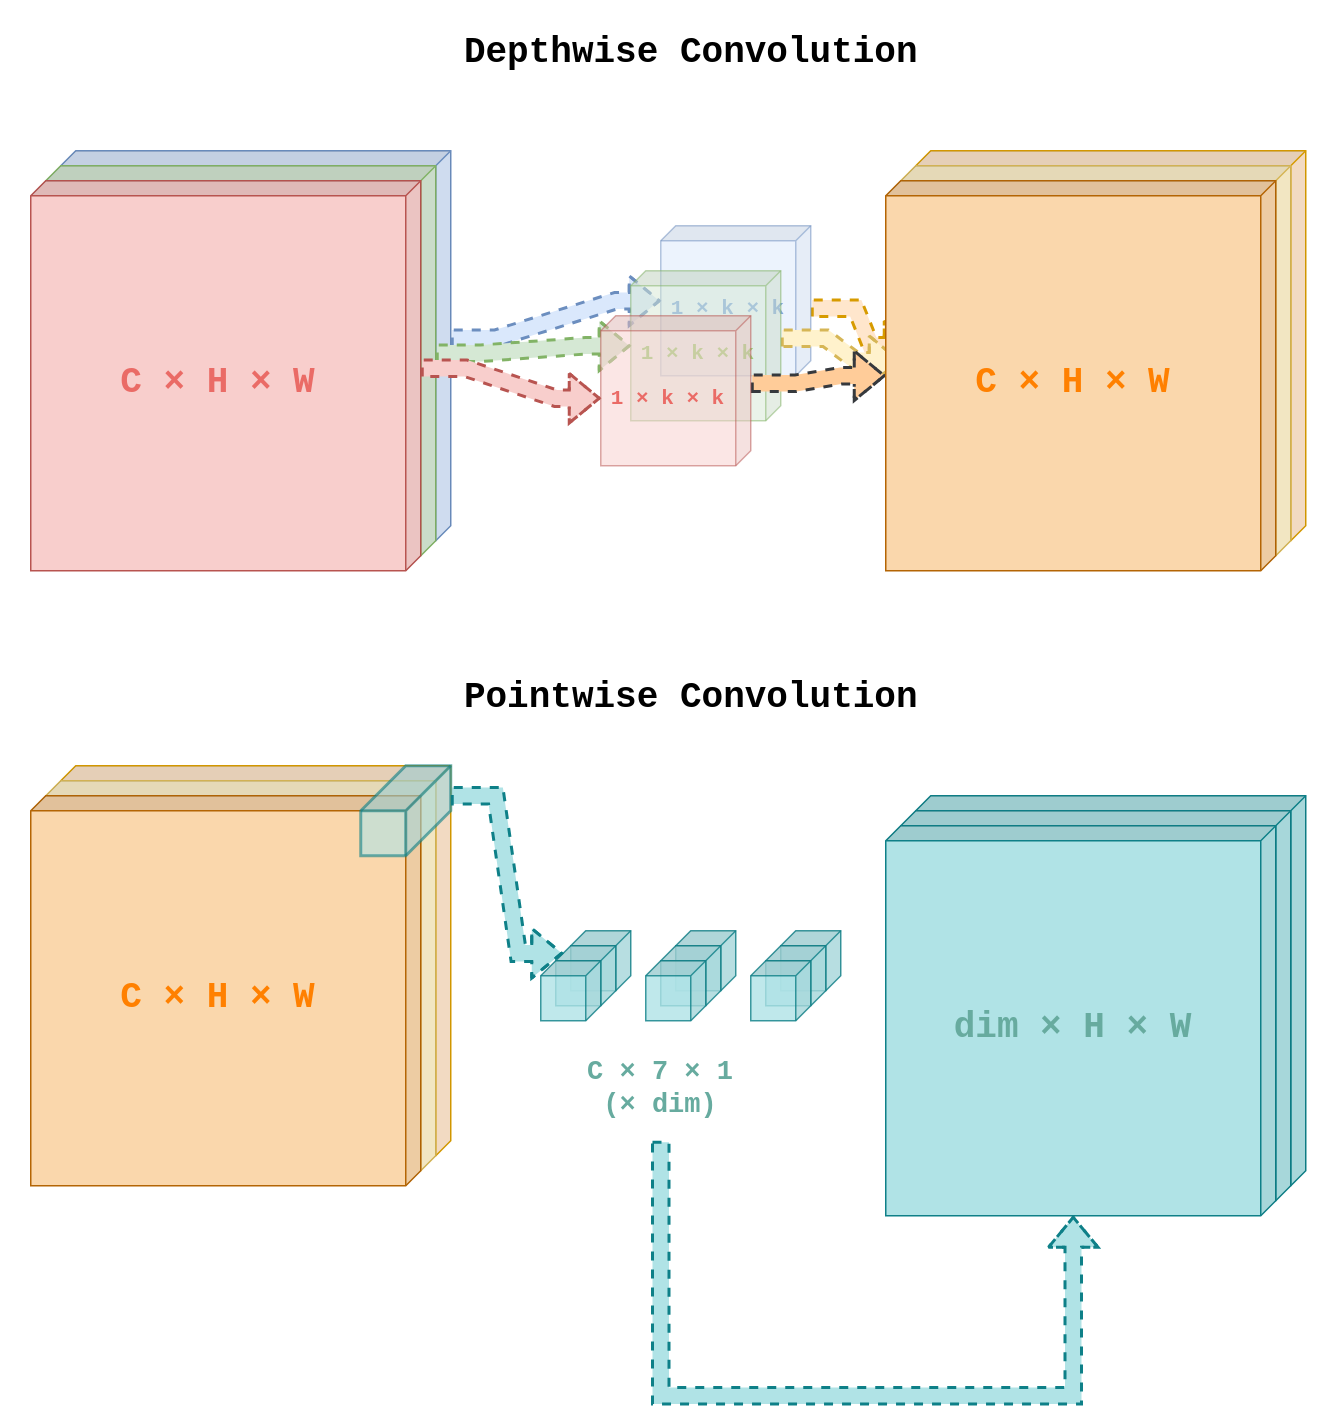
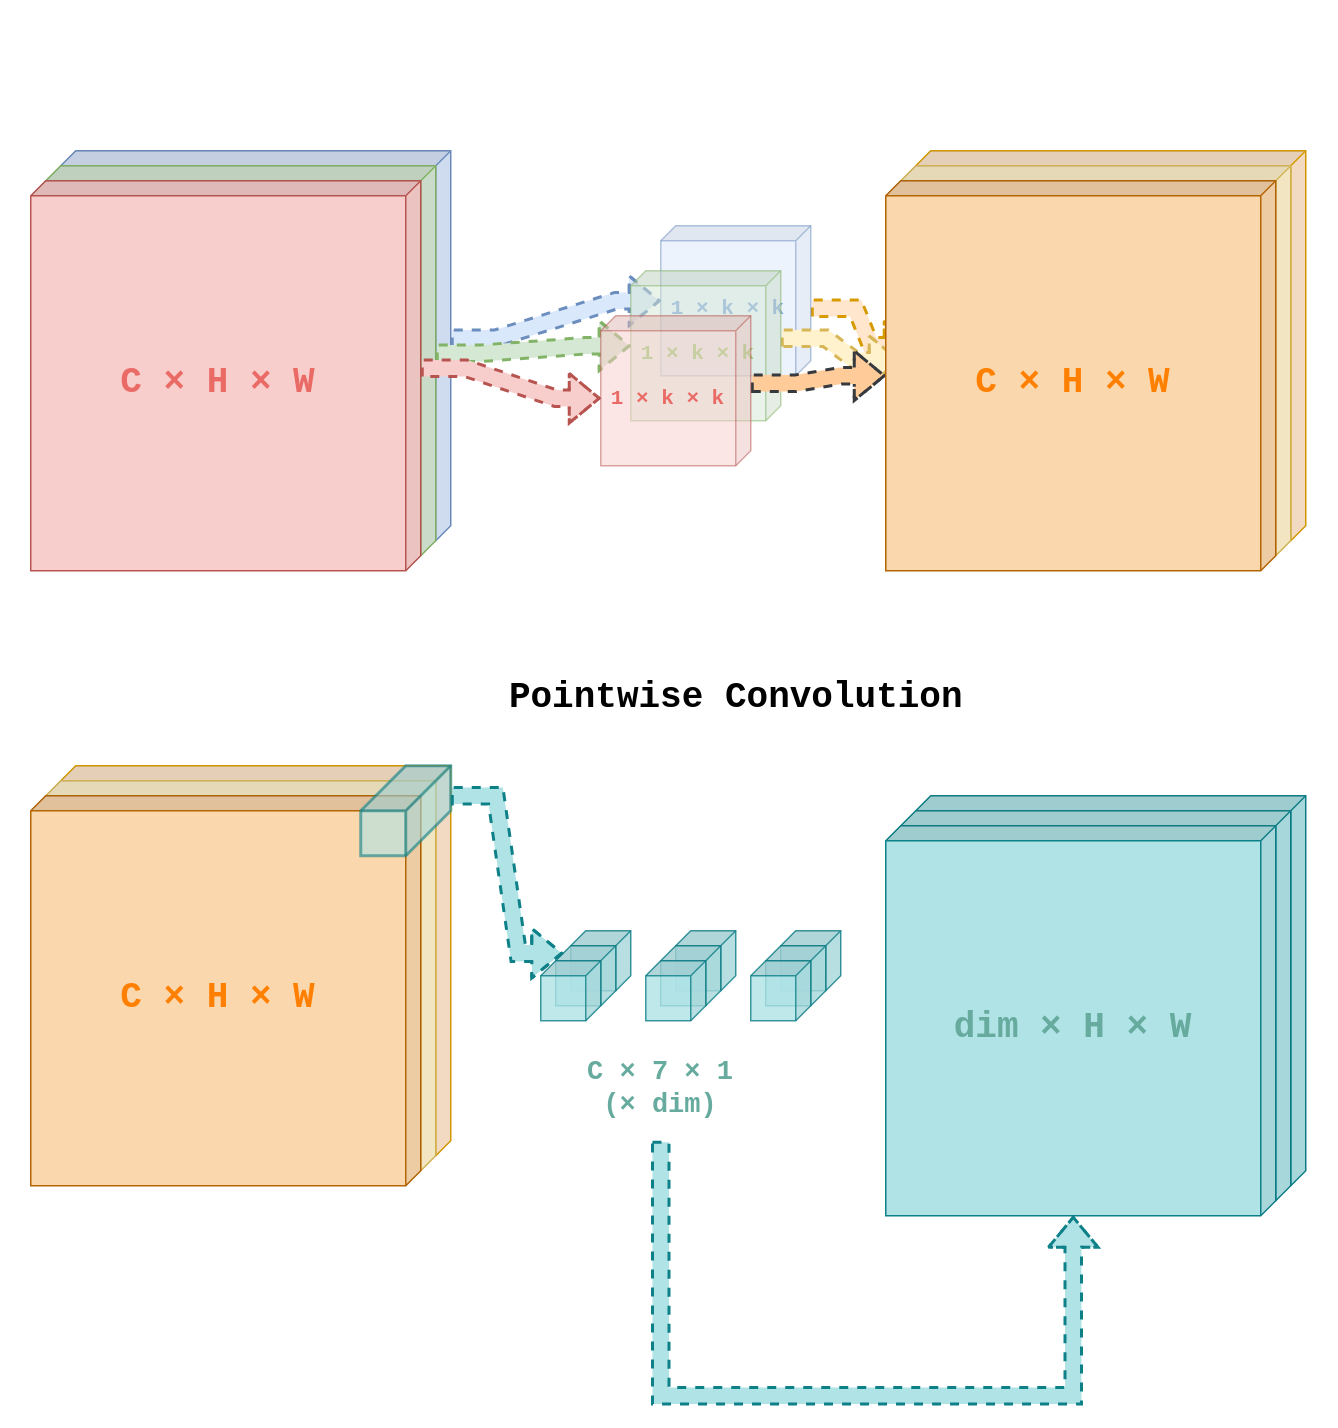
node "Depthwise Convolution": removed
node "Pointwise Convolution": moved (691, 698) -> (736, 698)
